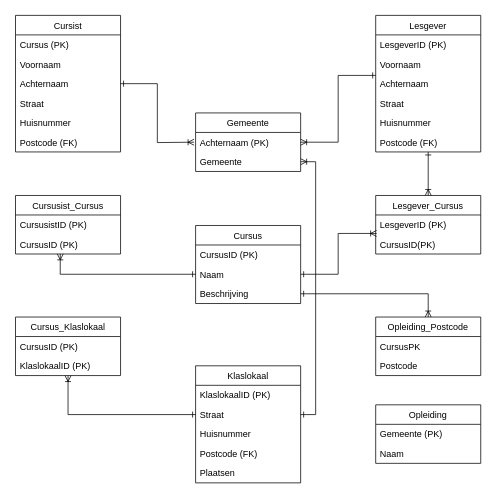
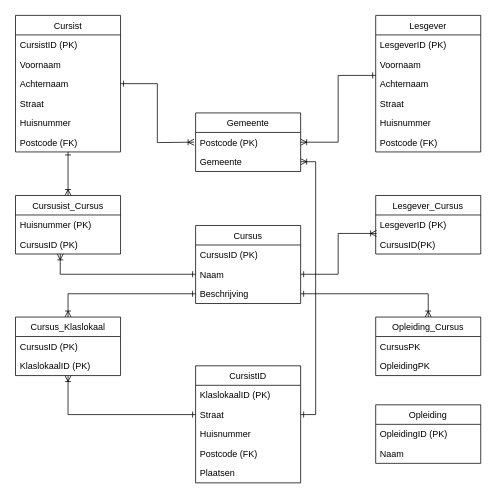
node "Cursus (PK)": label "Cursus (PK)" -> "CursistID (PK)"
node "Achternaam (PK)": label "Achternaam (PK)" -> "Postcode (PK)"
edge "Lesgever" -- "Lesgever_Cursus": removed
edge "Cursist" -- "Cursusist_Cursus": added
node "CursusistID (PK)": label "CursusistID (PK)" -> "Huisnummer (PK)"
edge "Beschrijving" -- "Cursus_Klaslokaal": added
node "Opleiding_Postcode": label "Opleiding_Postcode" -> "Opleiding_Cursus"
node "Postcode": label "Postcode" -> "OpleidingPK"
node "Klaslokaal": label "Klaslokaal" -> "CursistID"
node "Gemeente (PK)": label "Gemeente (PK)" -> "OpleidingID (PK)"
